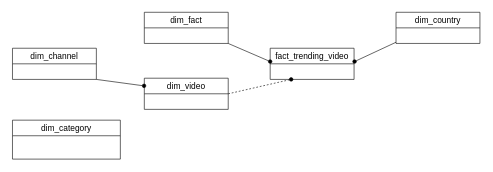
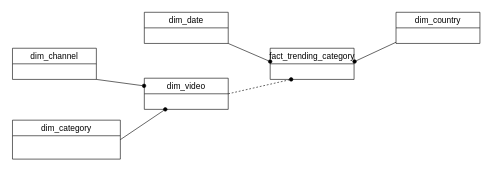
node "dim_fact": label "dim_fact" -> "dim_date"
node "fact_trending_video": label "fact_trending_video" -> "fact_trending_category"
edge "dim_category" -> "dim_video": added
